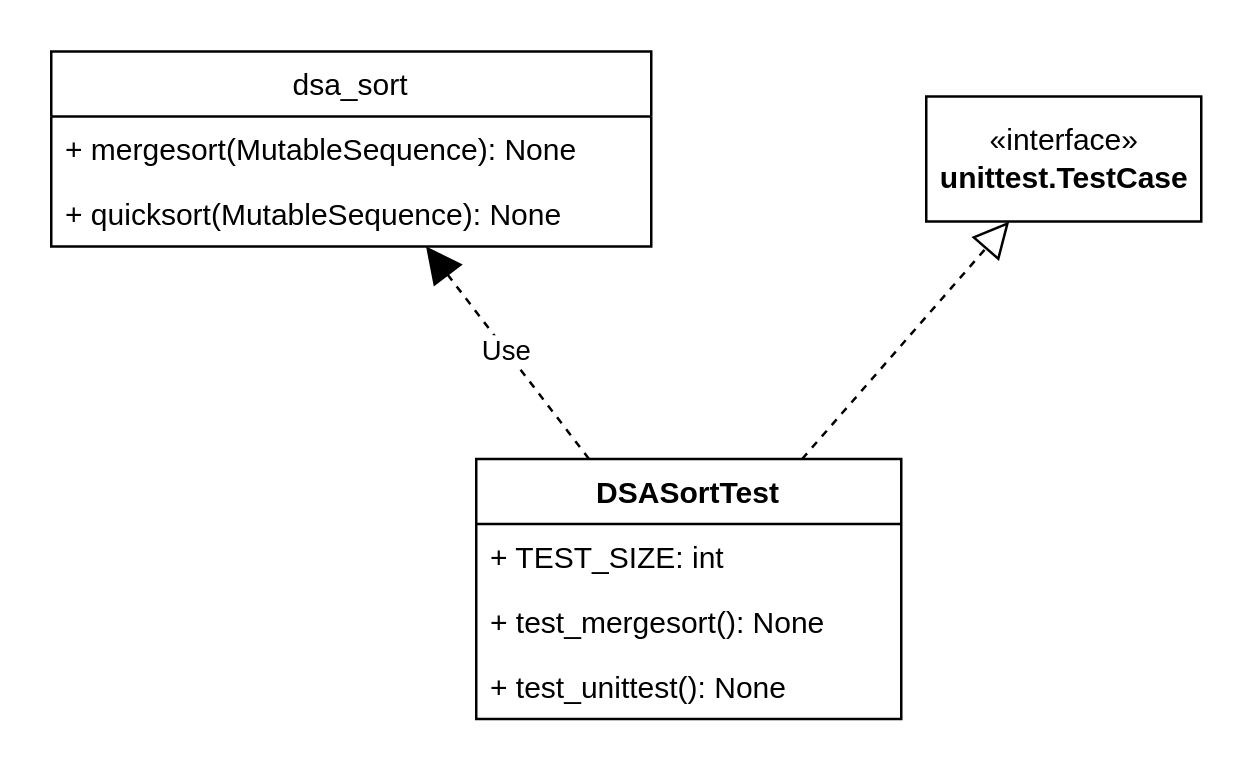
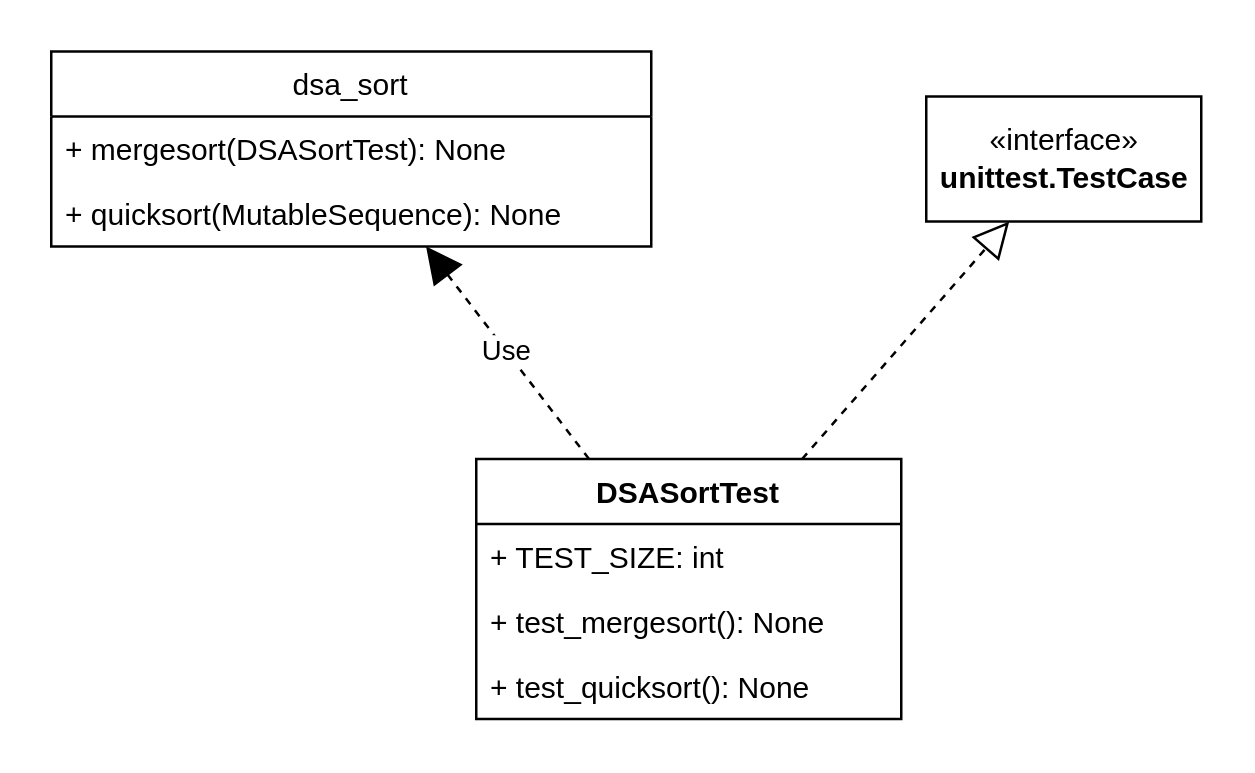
node "+ mergesort(MutableSequence): None": label "+ mergesort(MutableSequence): None" -> "+ mergesort(DSASortTest): None"
node "+ test_unittest(): None": label "+ test_unittest(): None" -> "+ test_quicksort(): None"
